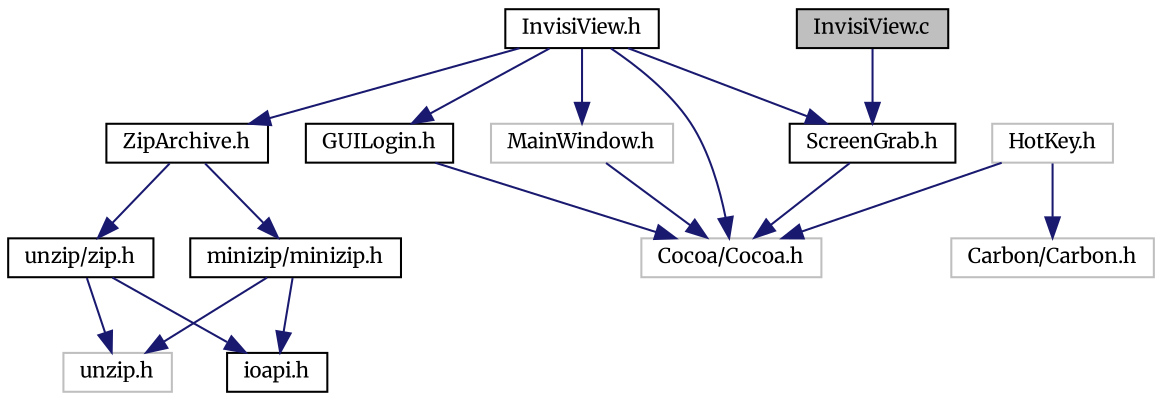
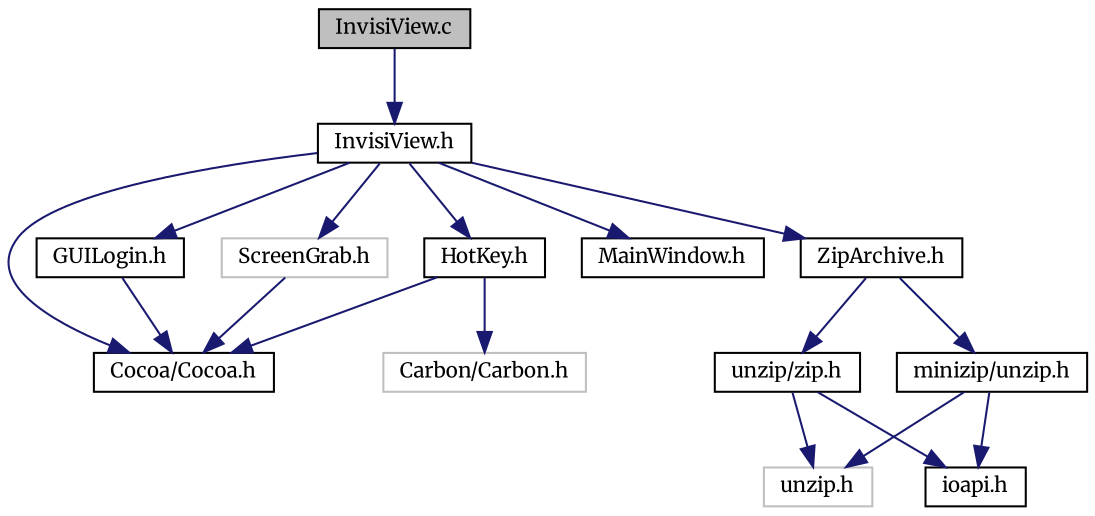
edge "InvisiView.c" -> "ScreenGrab.h": now "InvisiView.c" -> "InvisiView.h"
node "MainWindow.h": color grey75 -> black
node "ScreenGrab.h": color black -> grey75
node "HotKey.h": color grey75 -> black
edge "InvisiView.h" -> "HotKey.h": added
edge "MainWindow.h" -> "Cocoa/Cocoa.h": removed
node "minizip/minizip.h": label "minizip/minizip.h" -> "minizip/unzip.h"
node "Cocoa/Cocoa.h": color grey75 -> black
